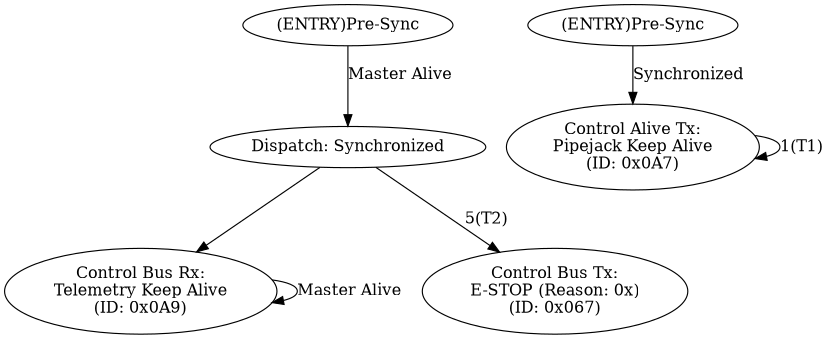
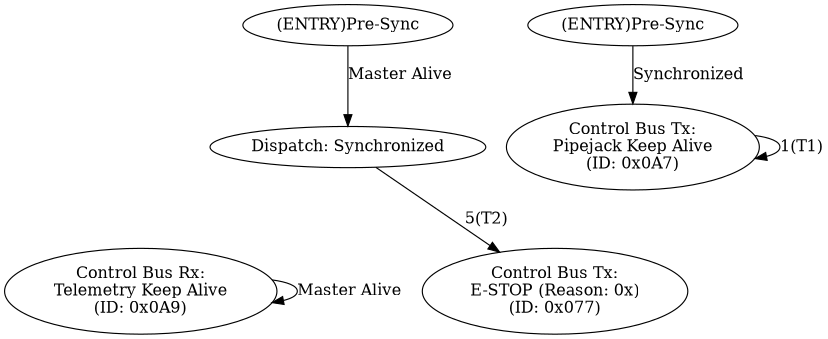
node "Control Alive Tx: Pipejack Keep Alive (ID: 0x0A7)": label "Control Alive Tx: Pipejack Keep Alive (ID: 0x0A7)" -> "Control Bus Tx: Pipejack Keep Alive (ID: 0x0A7)"
edge "Dispatch: Synchronized" -> "Control Bus Rx: Telemetry Keep Alive (ID: 0x0A9)": removed
node "Control Bus Tx: E-STOP (Reason: 0x) (ID: 0x067)": label "Control Bus Tx: E-STOP (Reason: 0x) (ID: 0x067)" -> "Control Bus Tx: E-STOP (Reason: 0x) (ID: 0x077)"
